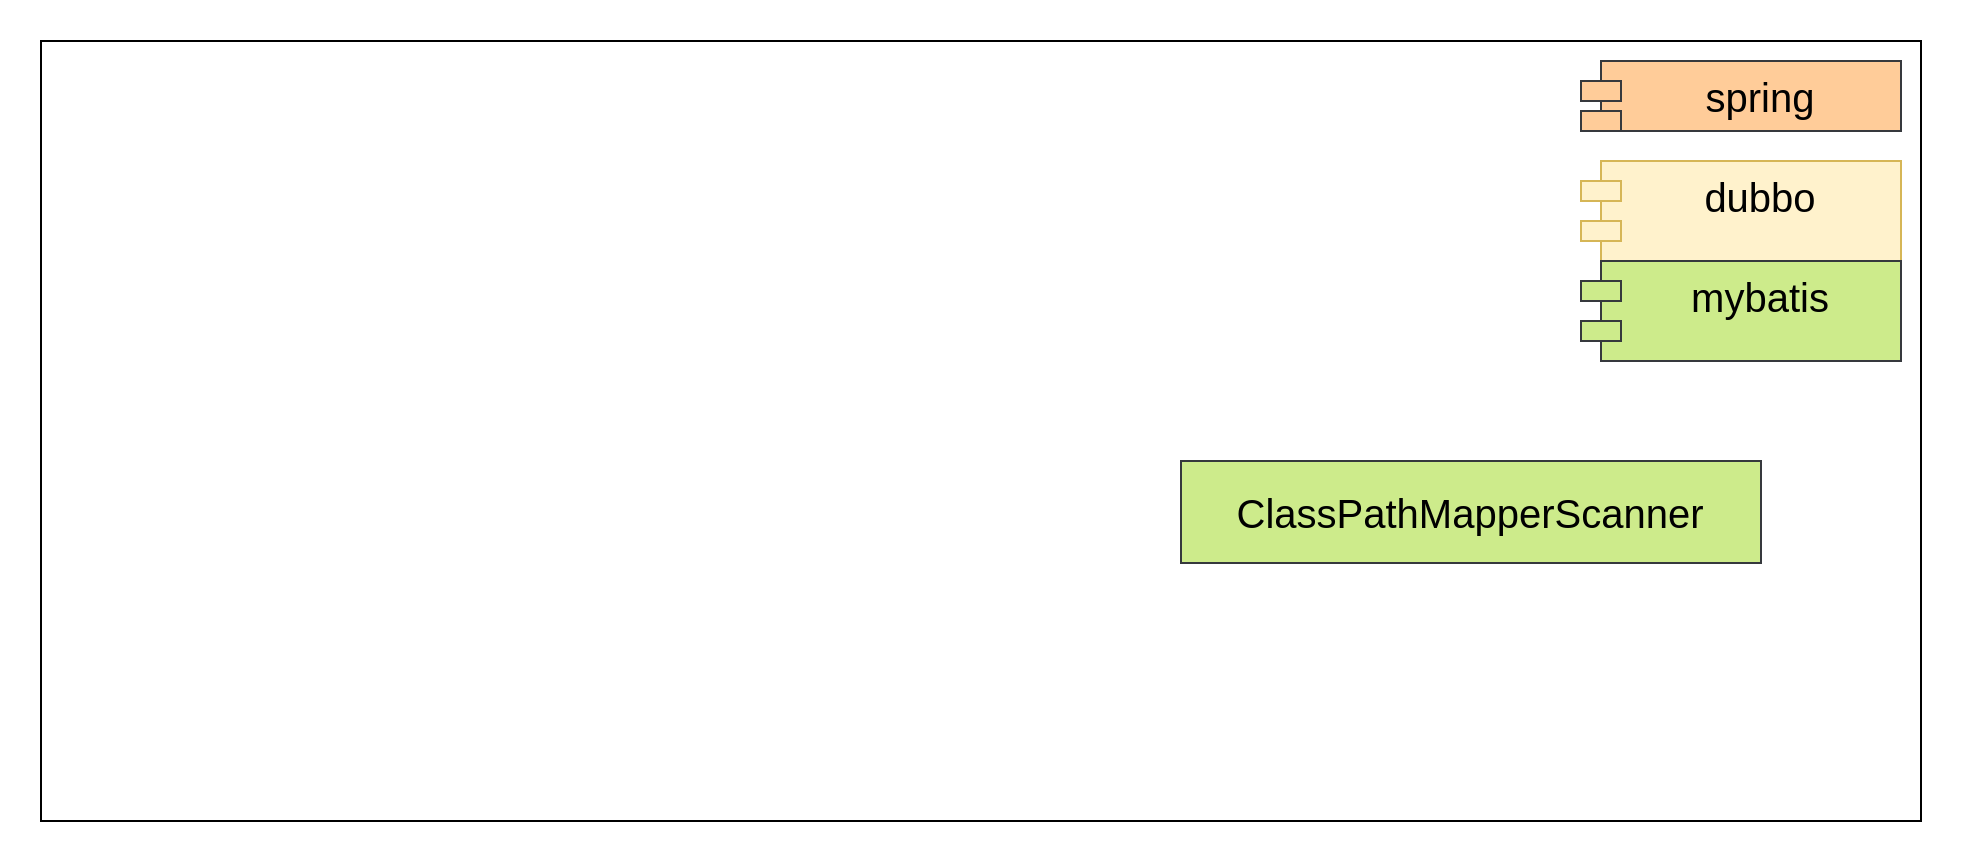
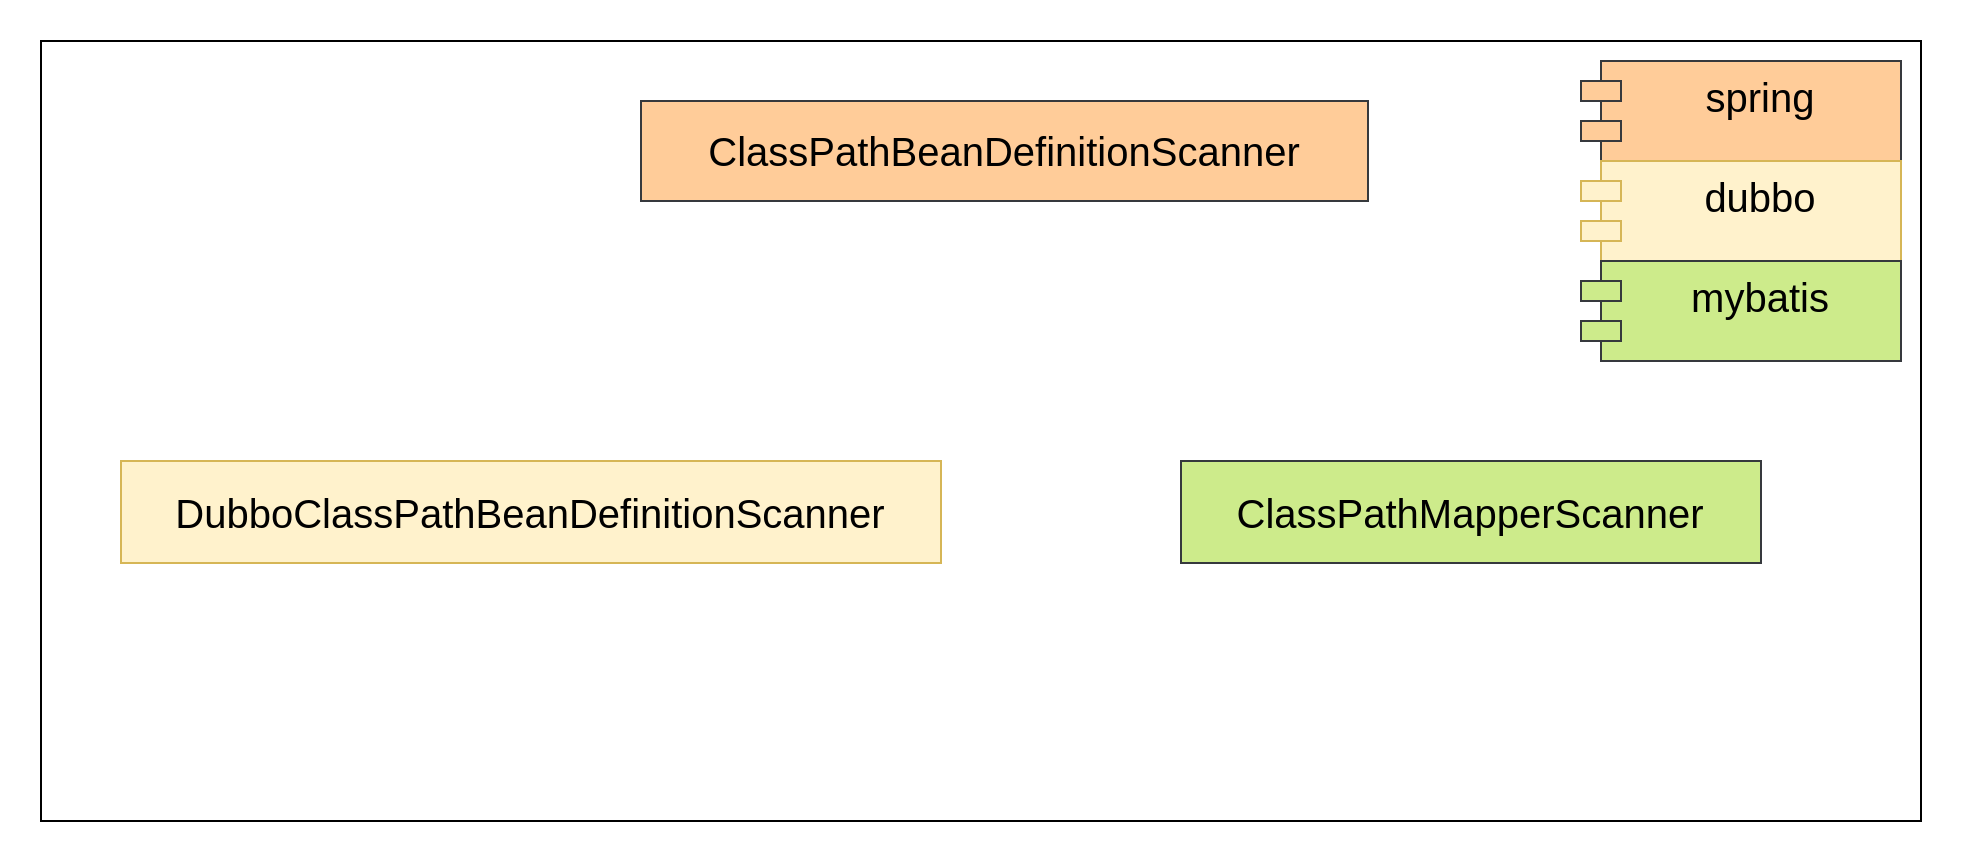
node "spring": size 320x70 -> 320x100
node "ClassPathBeanDefinitionScanner": added
node "DubboClassPathBeanDefinitionScanner": added
